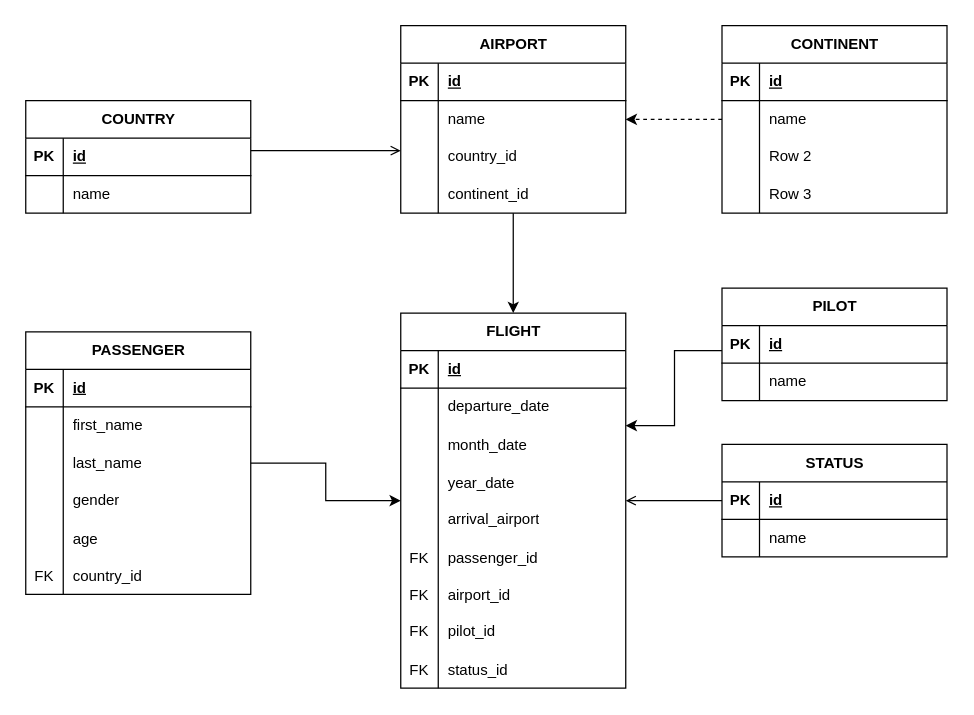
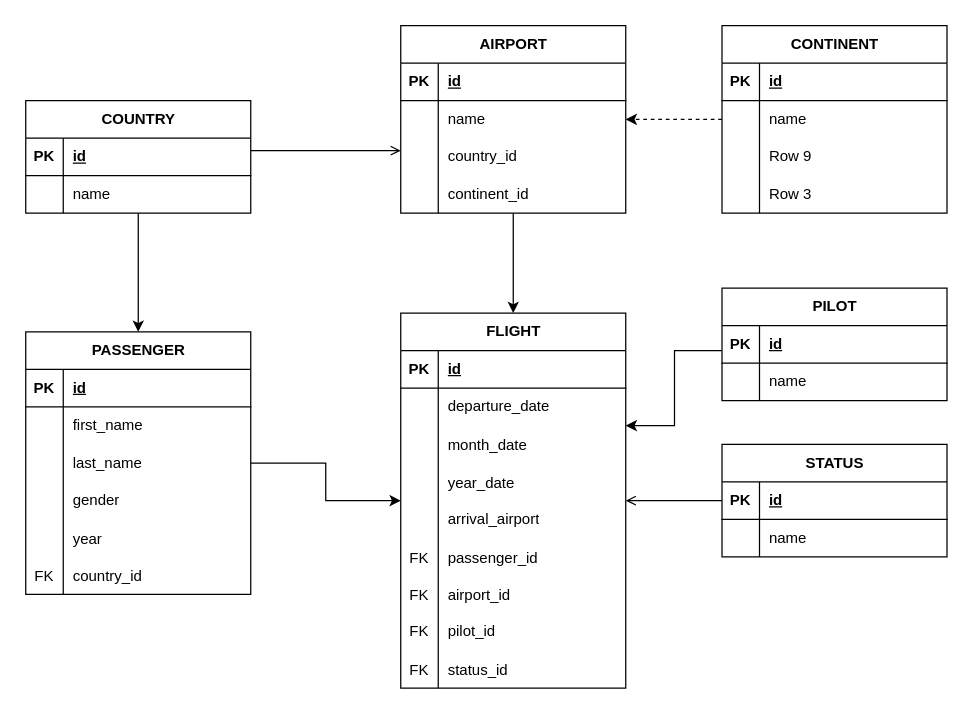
node "Row 2": label "Row 2" -> "Row 9"
edge "COUNTRY" -> "PASSENGER": added
node "age": label "age" -> "year"
